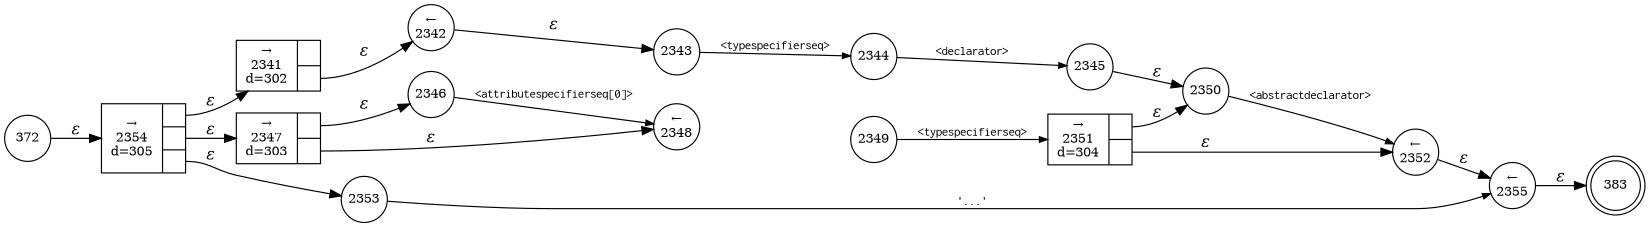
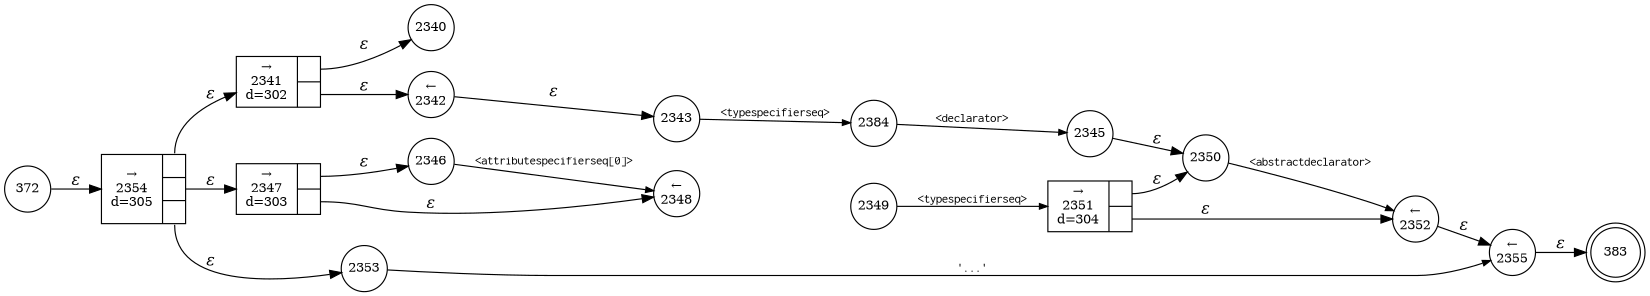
node "2340": added
node "2344": label "2344" -> "2384"
